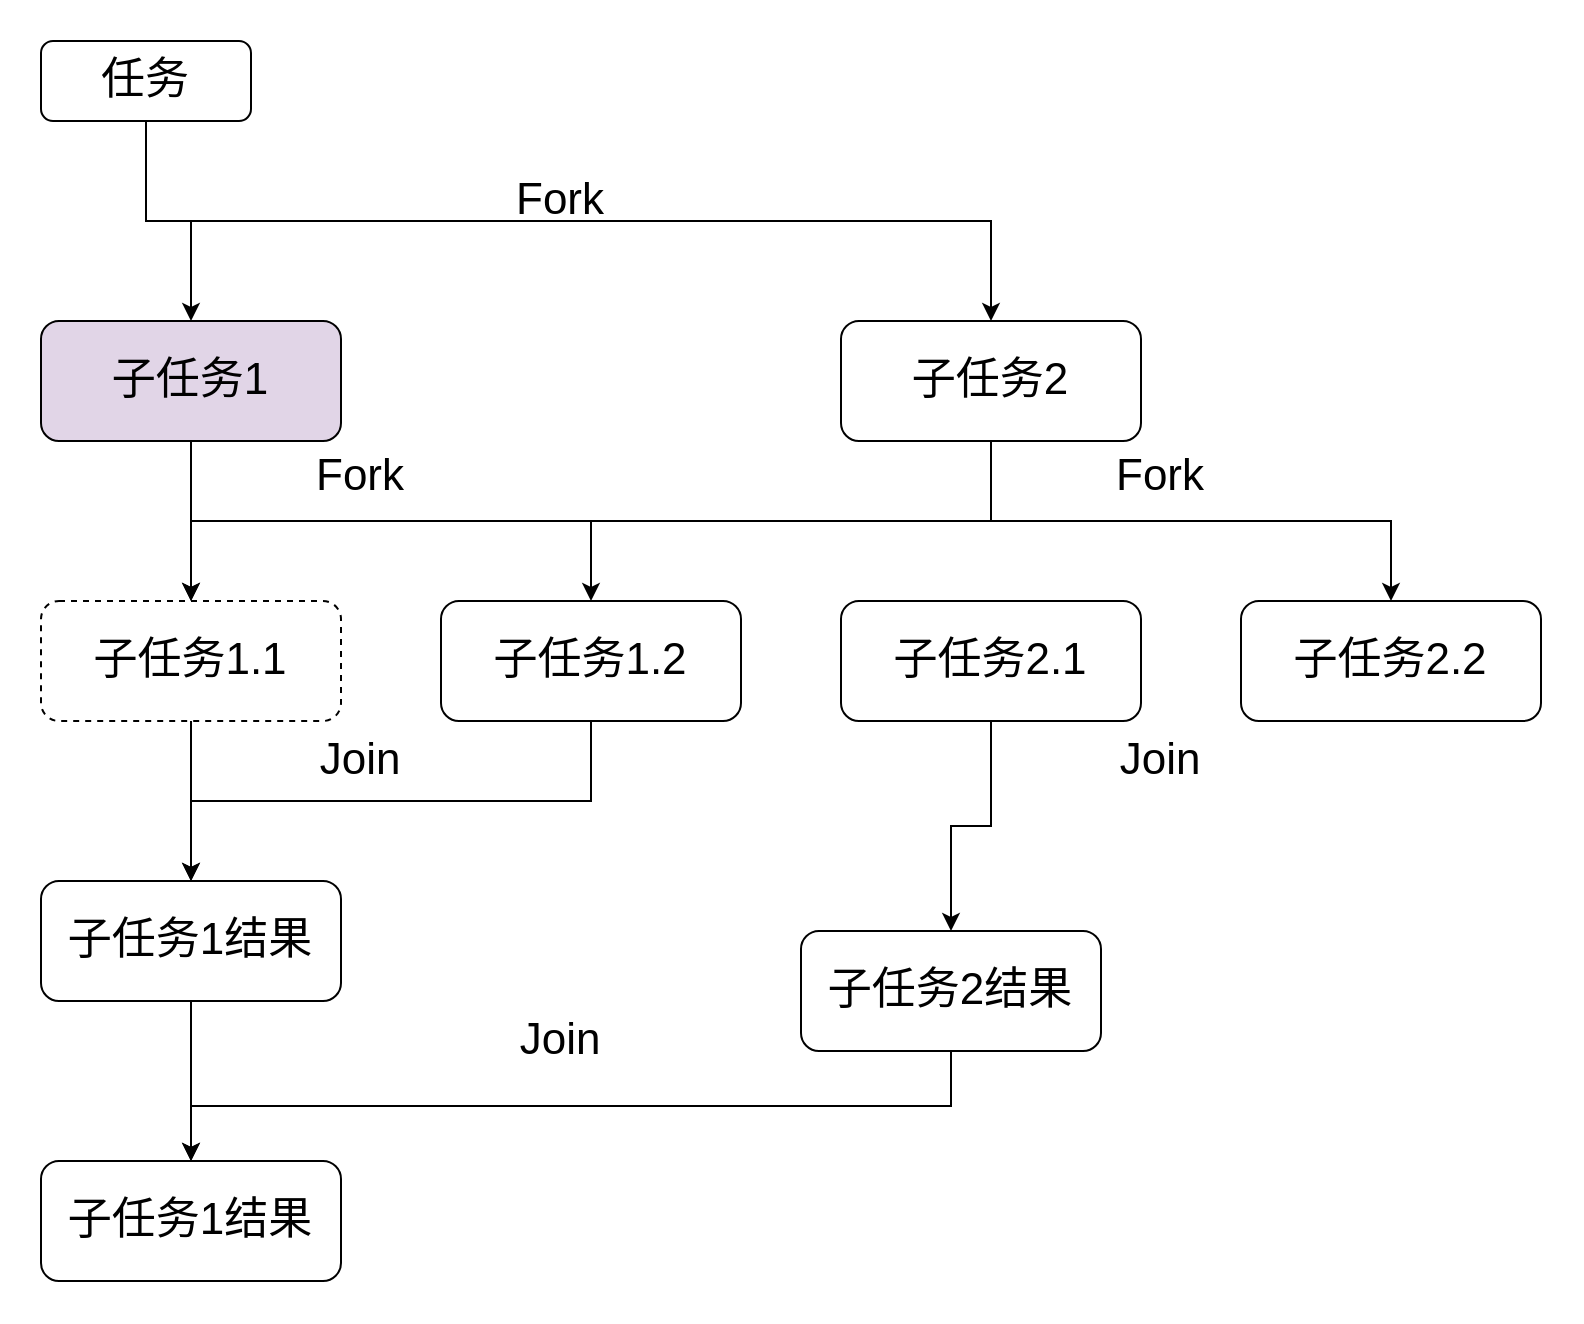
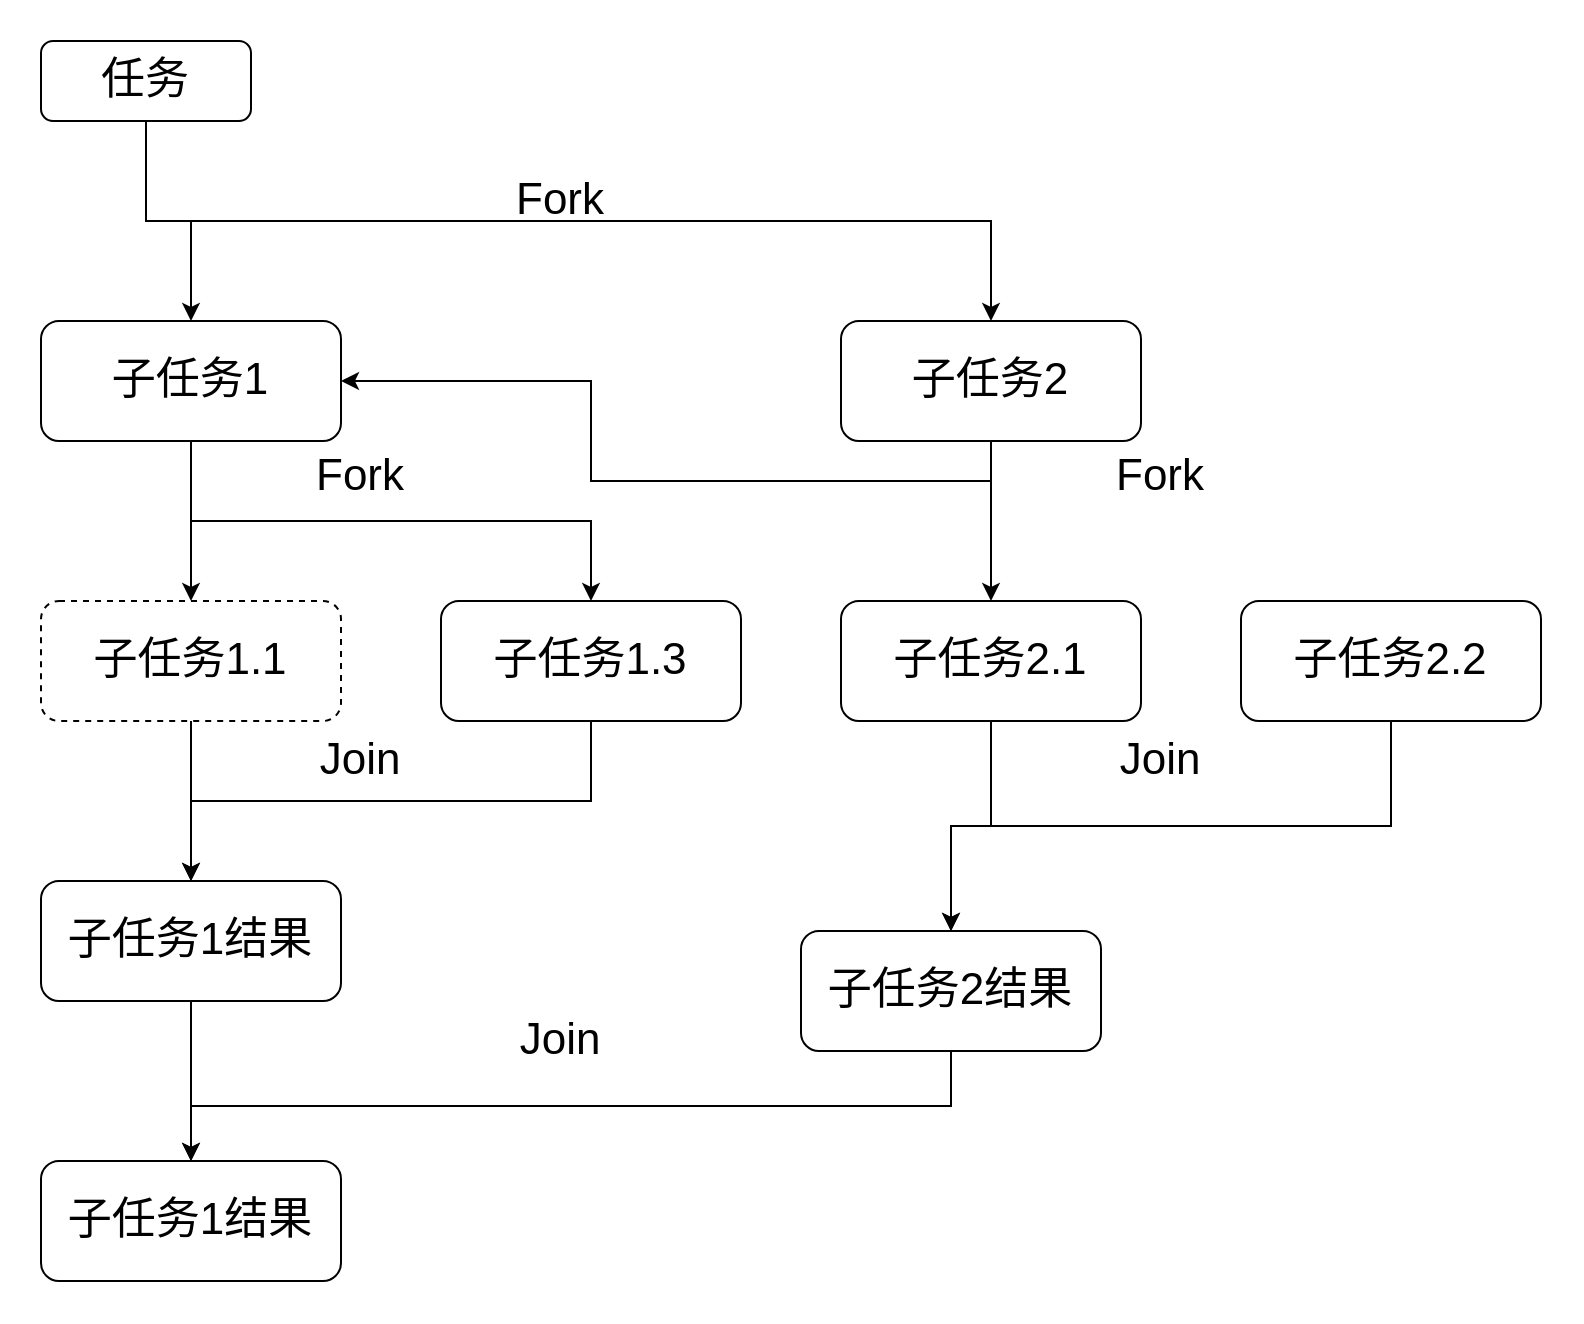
node "子任务1": fillcolor #e1d5e7 -> #ffffff
edge "子任务2" -> "子任务1.1": now "子任务2" -> "子任务2.1"
edge "子任务2" -> "子任务2.2": now "子任务2" -> "子任务1"
node "子任务1.2": label "子任务1.2" -> "子任务1.3"
edge "子任务2.2" -> "子任务2结果": added
